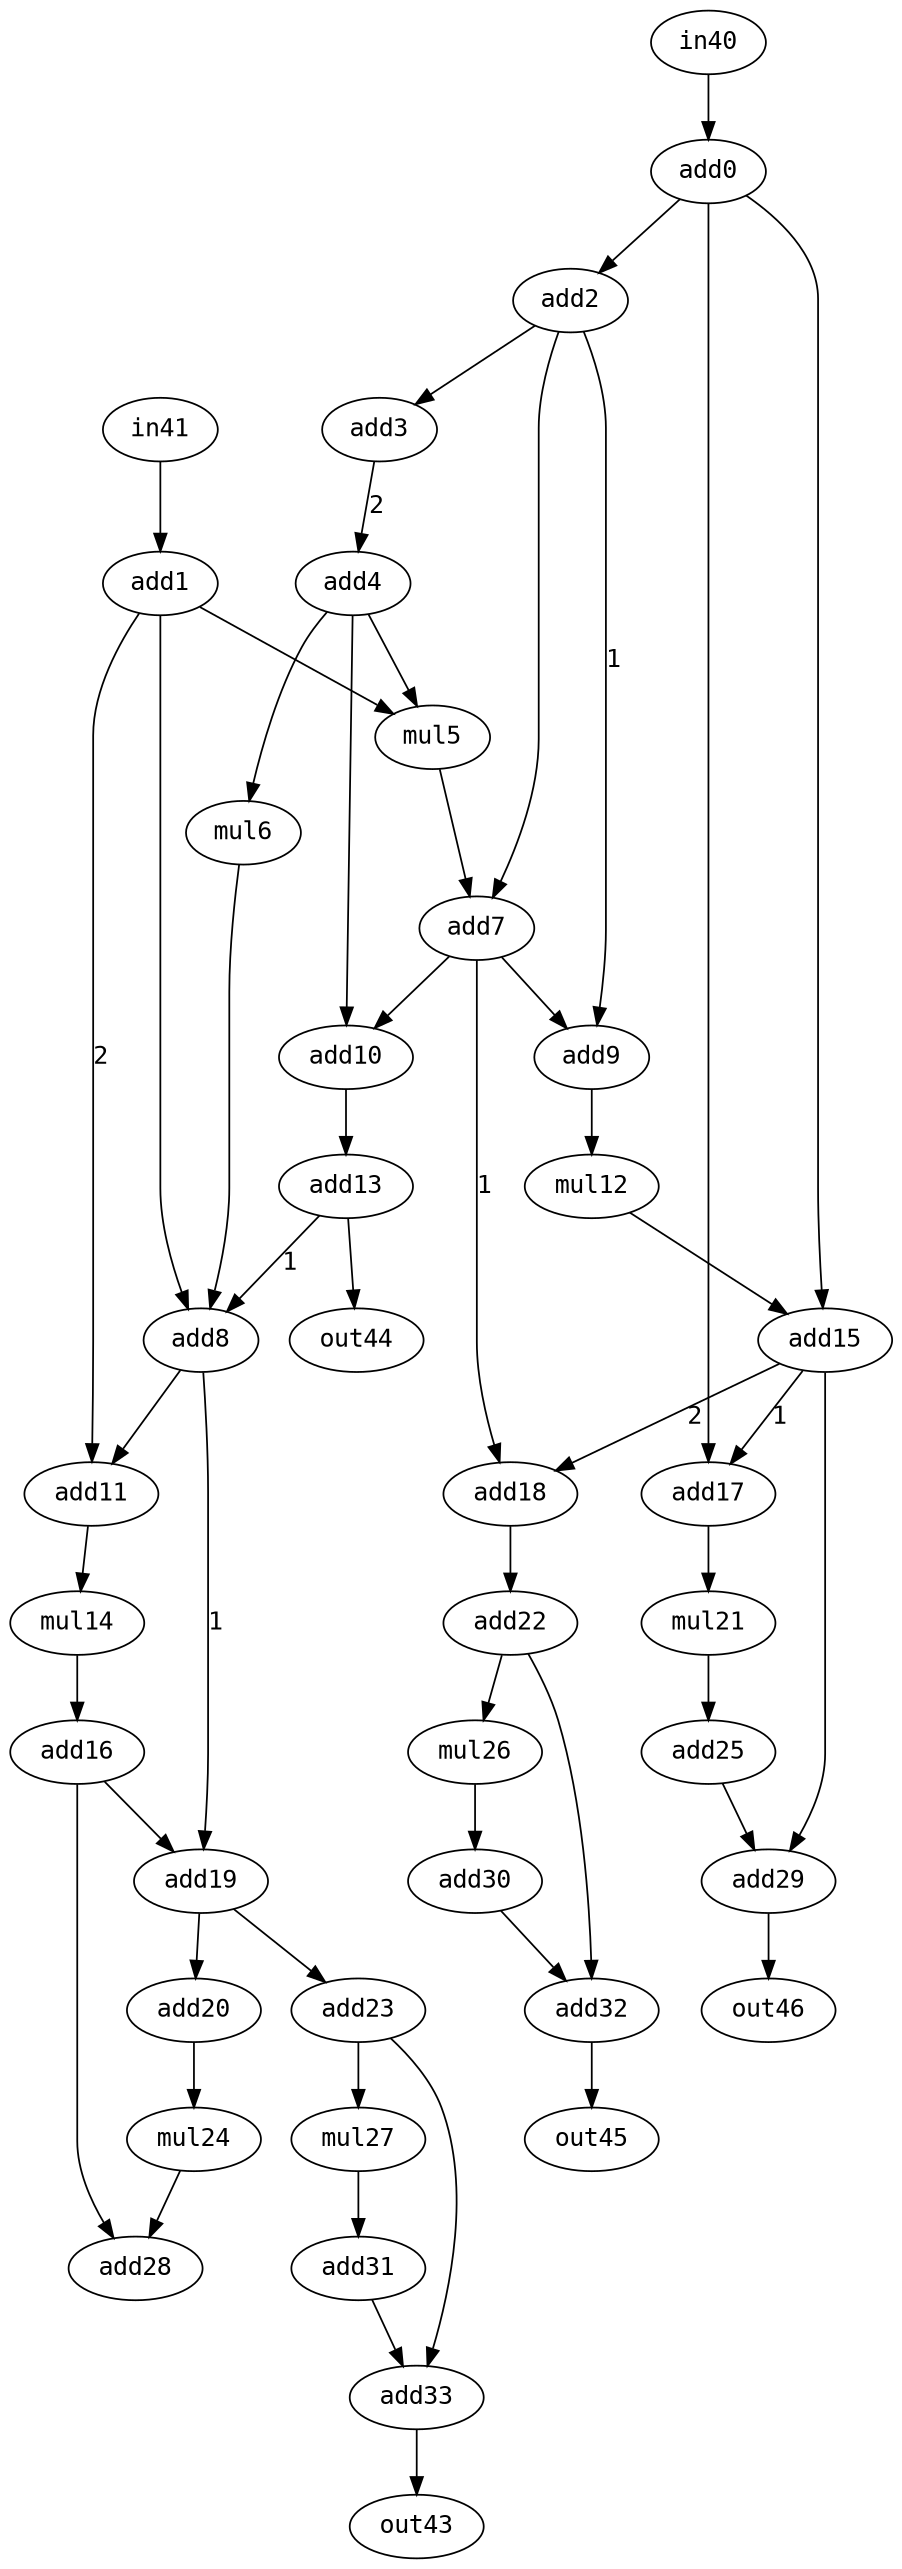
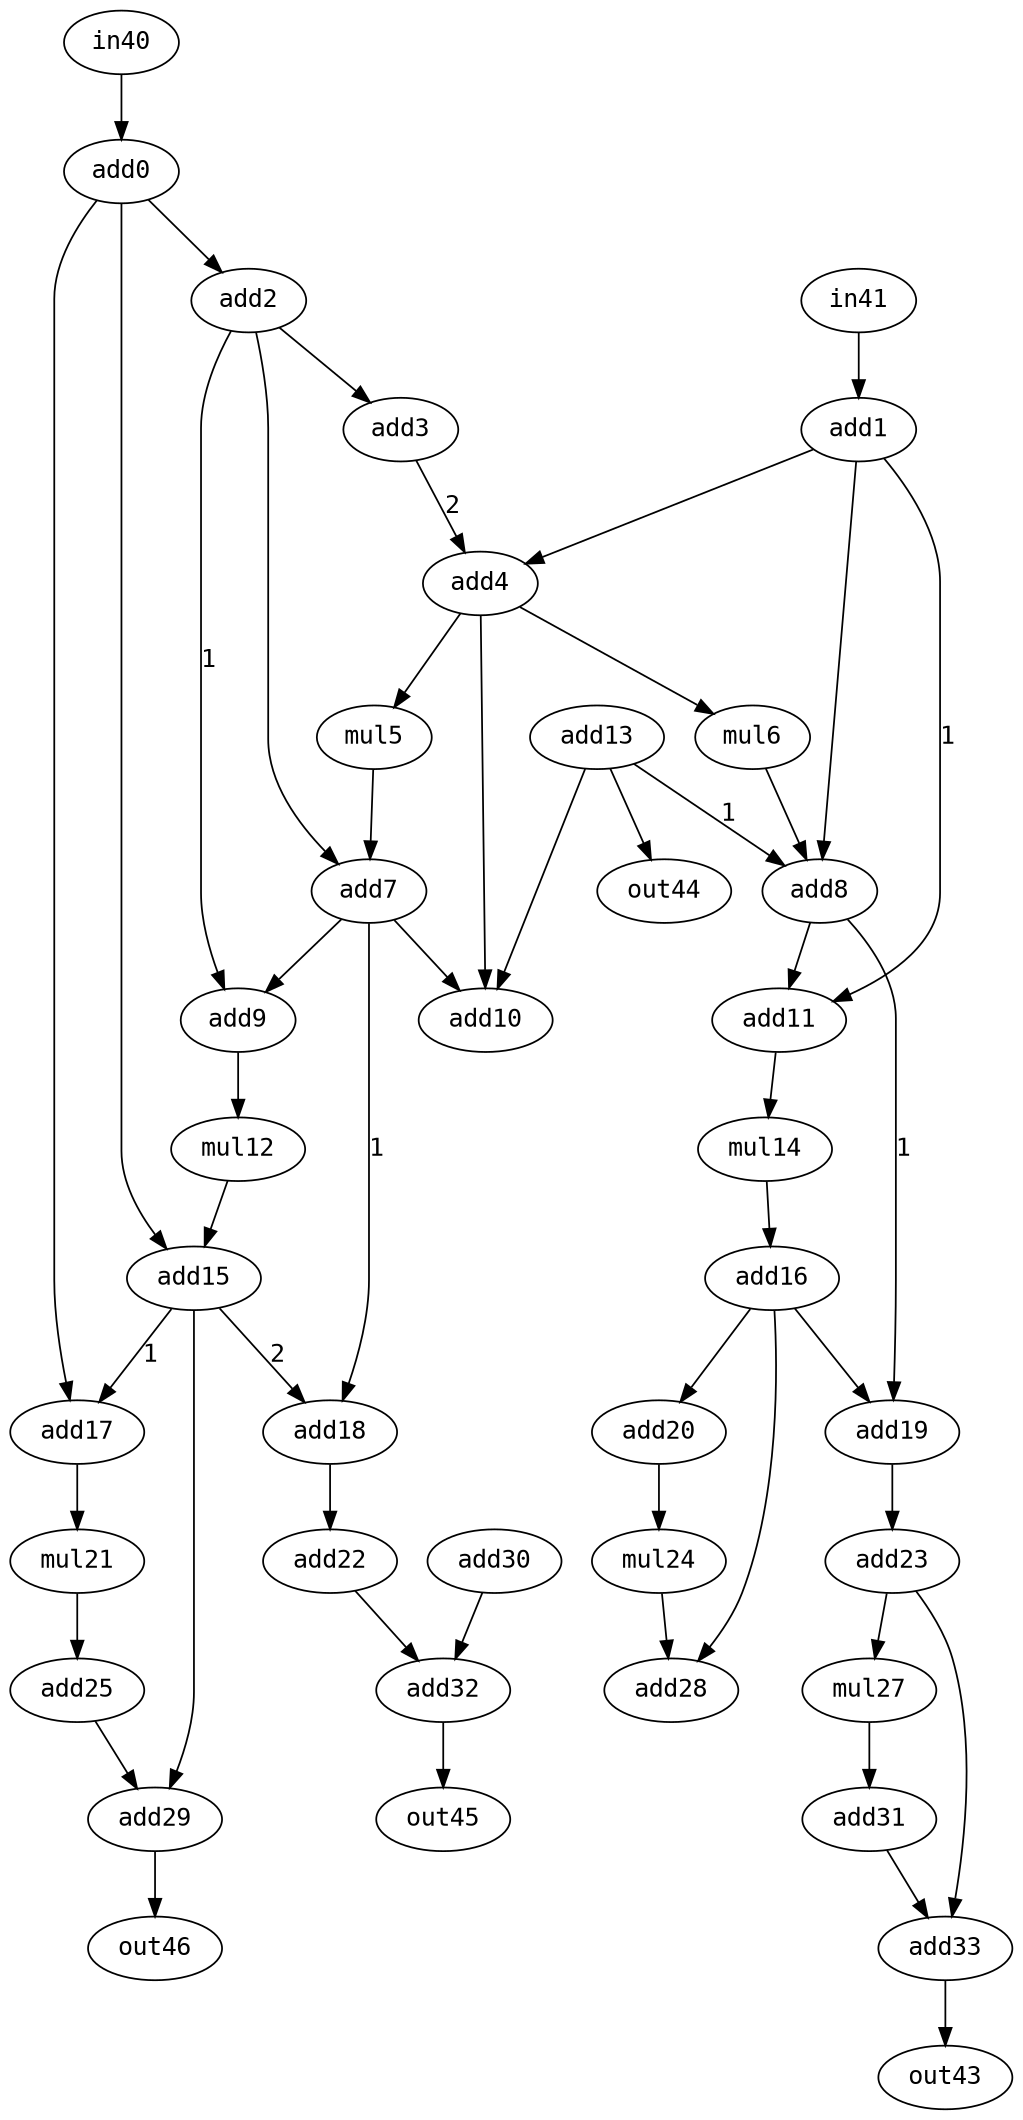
edge "add1" -> "mul5": now "add1" -> "add4"
edge "add1" -> "add11": label "2" -> "1"
edge "add10" -> "add13": reversed
node "mul26": removed
edge "add19" -> "add20": now "add16" -> "add20"
